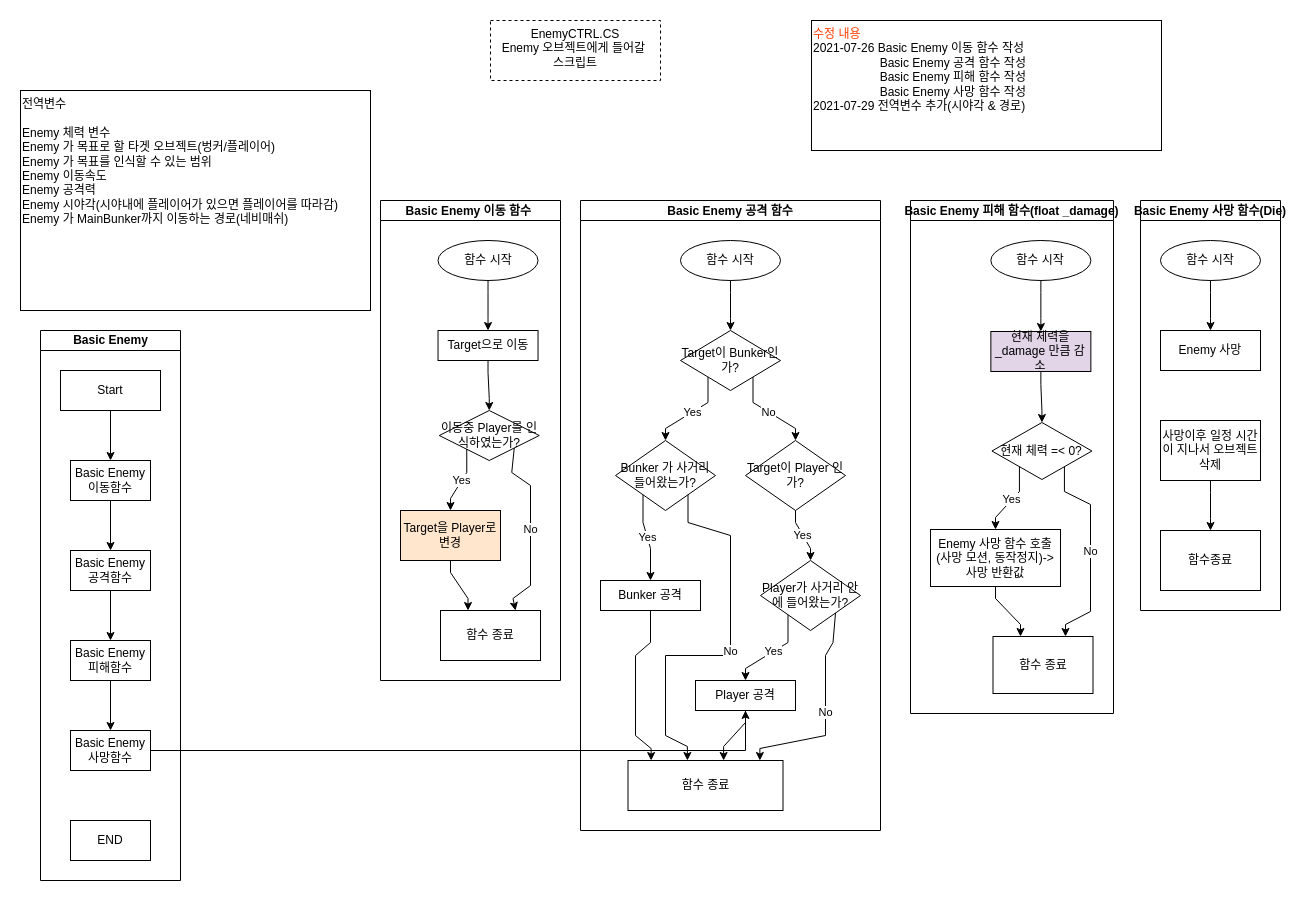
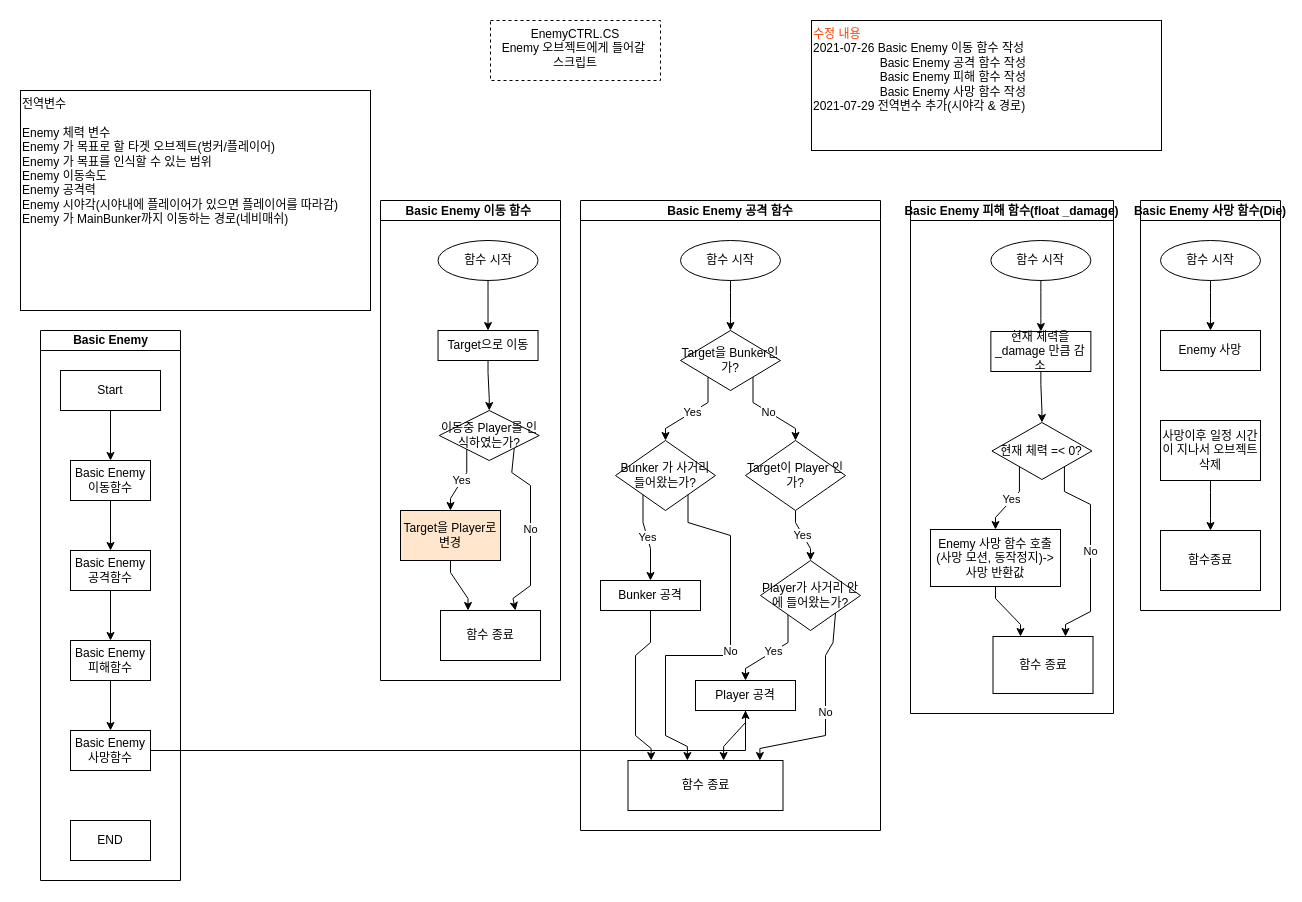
node "현재 체력을 _damage 만큼 감소": fillcolor #e1d5e7 -> #ffffff
node "Target이 Bunker인가?": label "Target이 Bunker인가?" -> "Target을 Bunker인가?"
